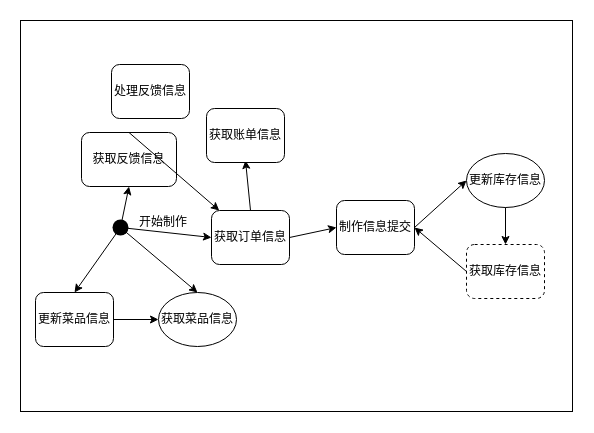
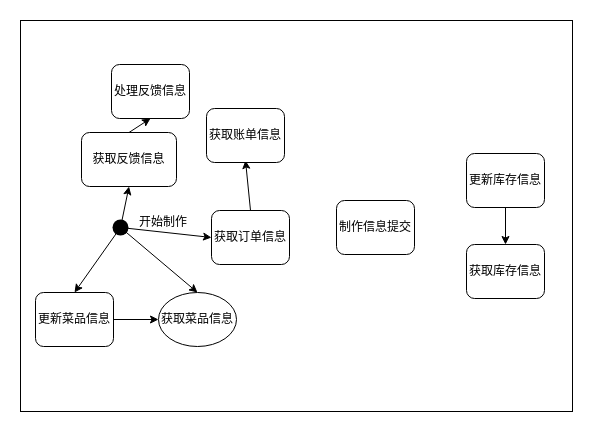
edge "获取反馈信息" -> "获取订单信息": now "获取反馈信息" -> "处理反馈信息"
node "更新库存信息": shape ellipse -> rounded rectangle
edge "制作信息提交" -> "更新库存信息": removed
edge "获取订单信息" -> "制作信息提交": removed
edge "获取库存信息" -> "制作信息提交": removed
node "获取库存信息": style dashed -> solid
